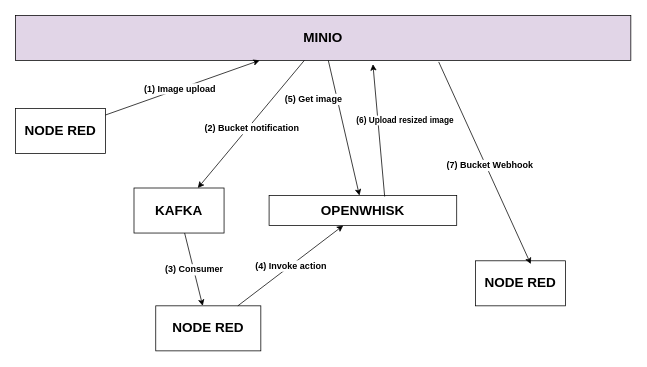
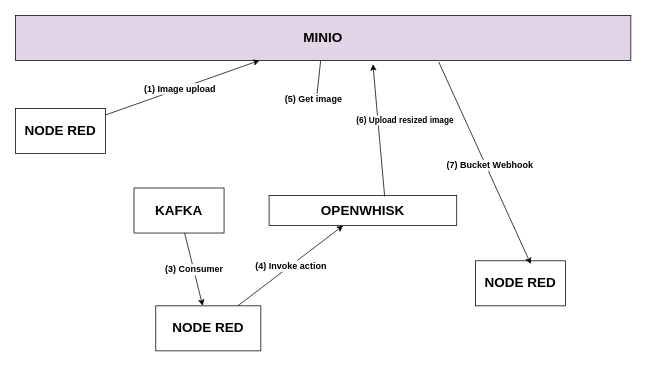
edge "MINIO" -> "KAFKA": removed, label "(2) Bucket notification"
edge "MINIO" -> "OPENWHISK": now "MINIO" -> "(5) Get image"
